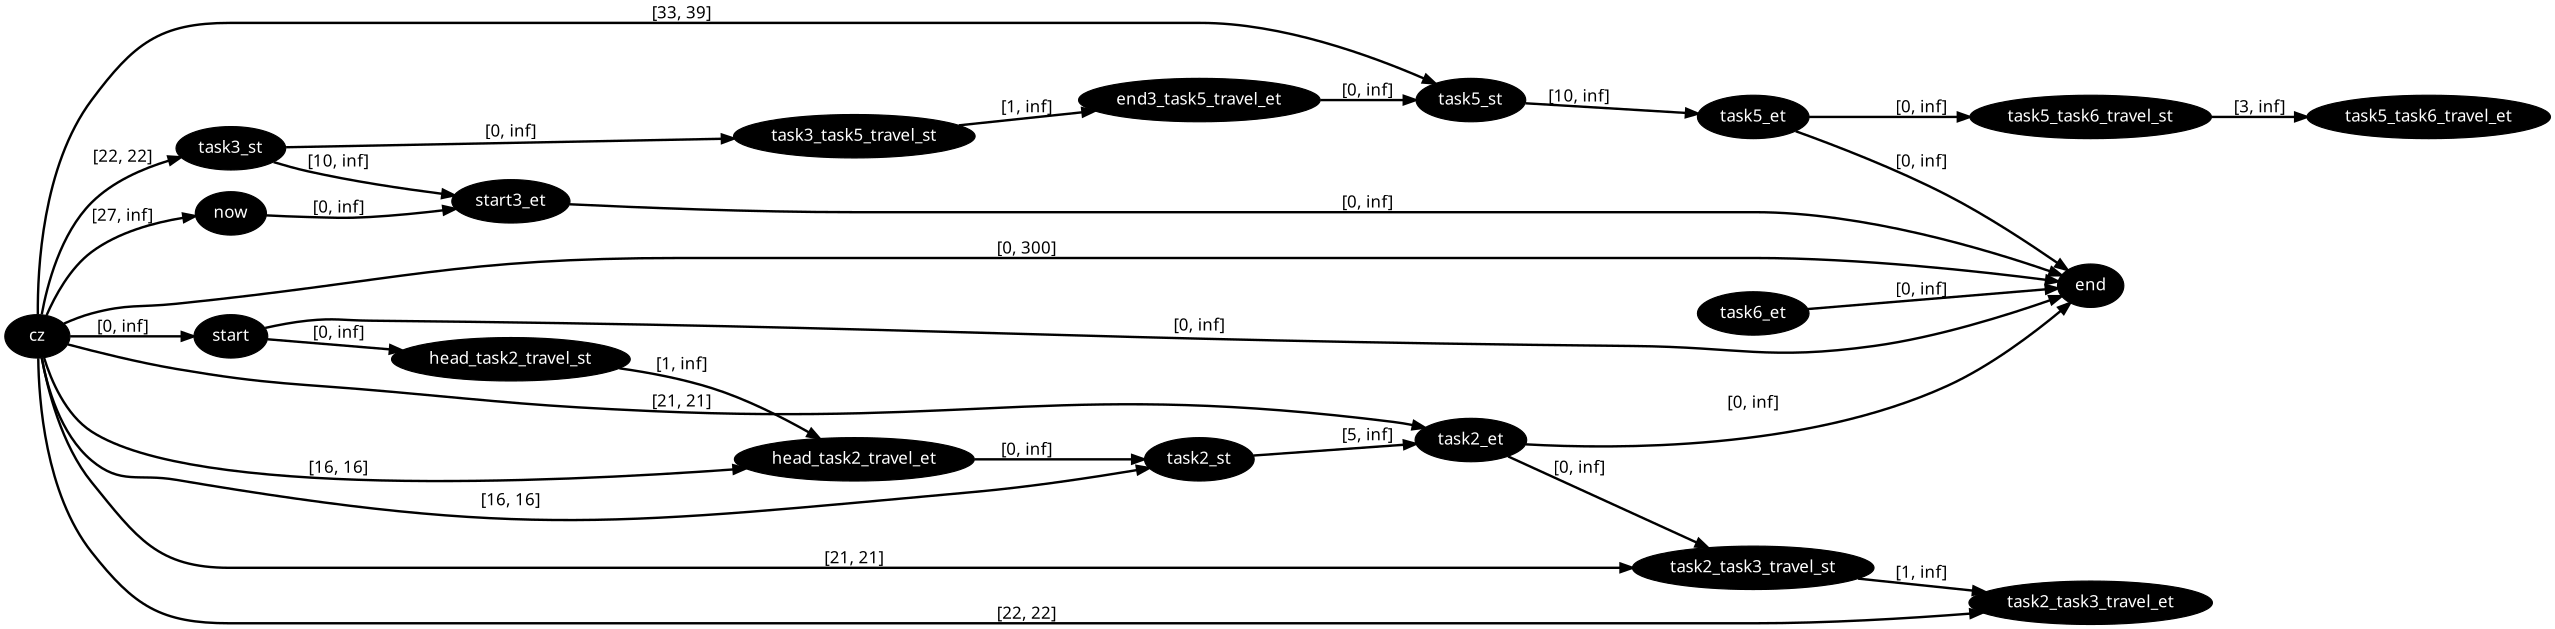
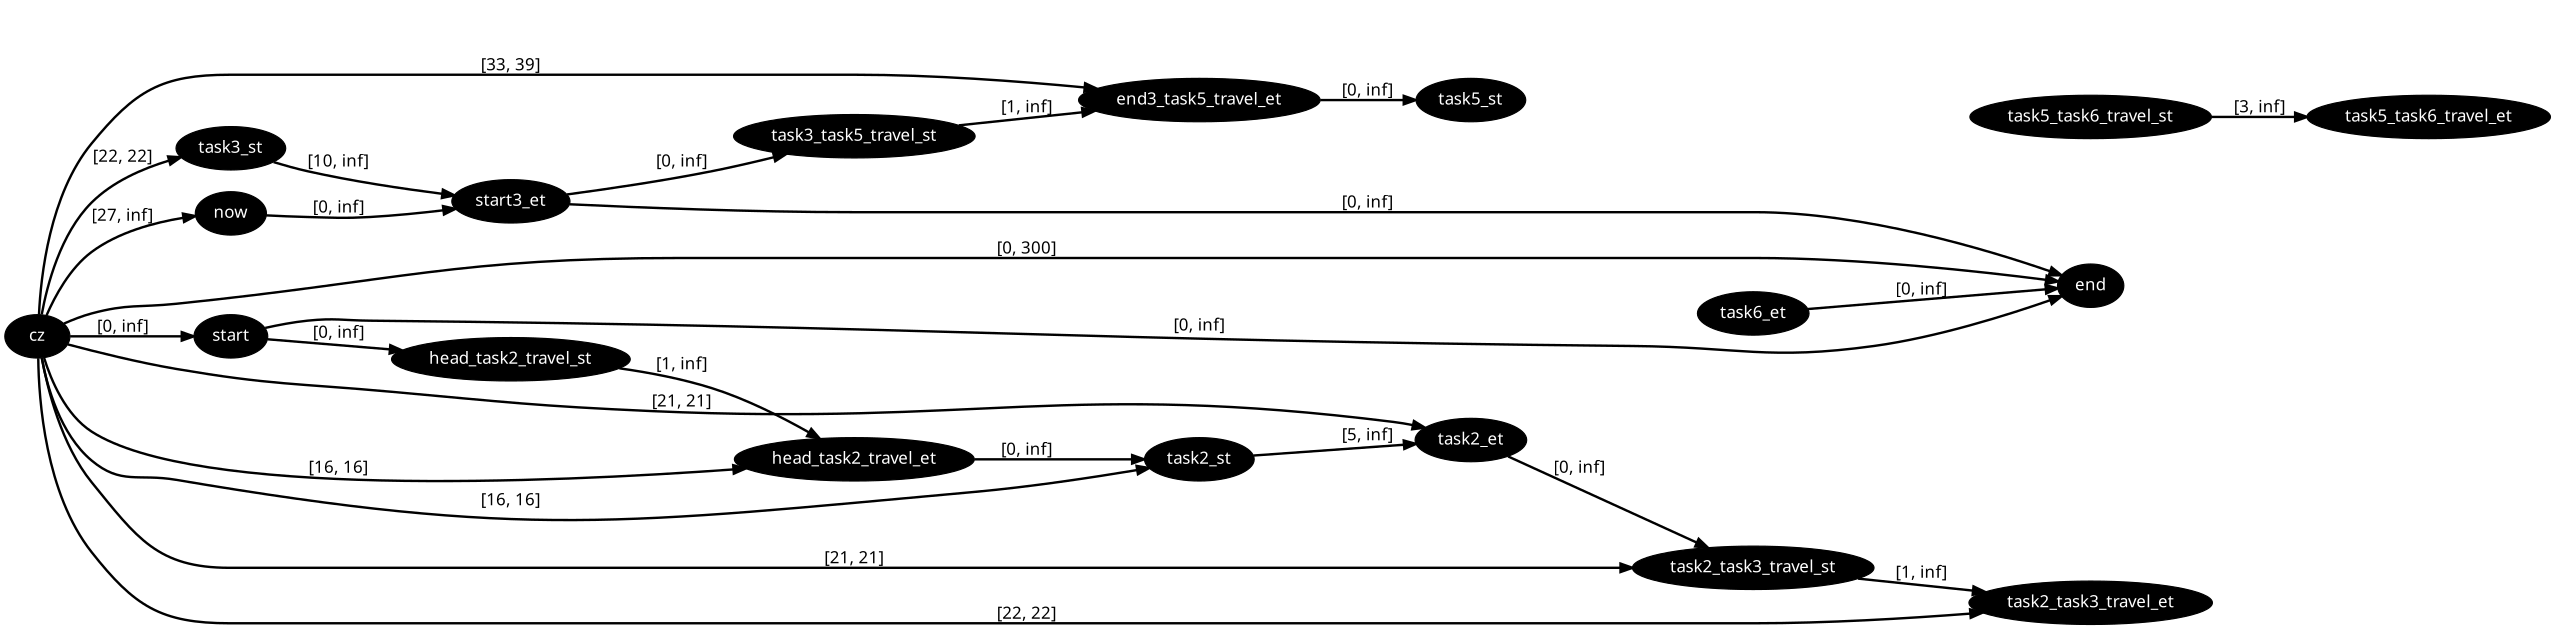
edge "cz" -> "task5_st": now "cz" -> "end3_task5_travel_et"
node "task5_et": removed
edge "task3_st" -> "task3_task5_travel_st": now "start3_et" -> "task3_task5_travel_st"
edge "task2_et" -> "end": removed, label "[0, inf]"
